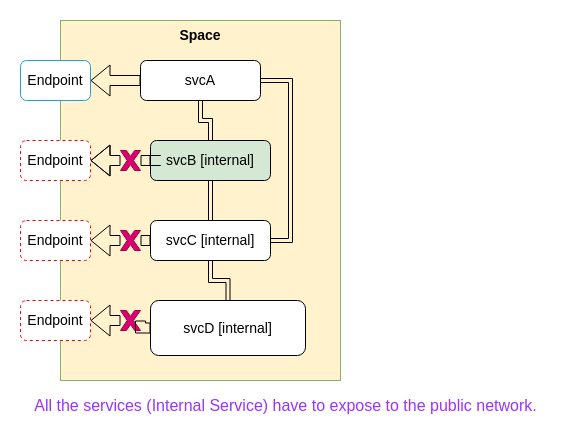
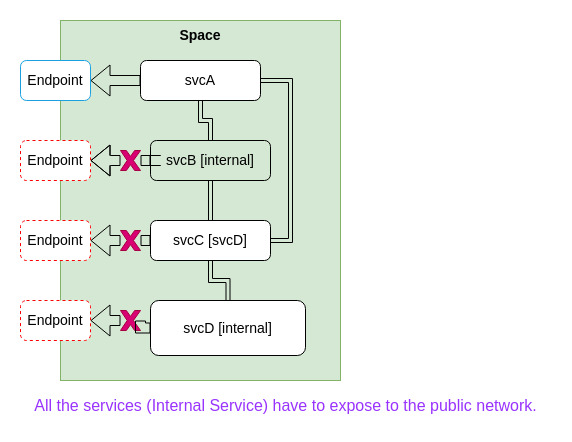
node "Space": fillcolor #fff2cc -> #d5e8d4
node "svcC [internal]": label "svcC [internal]" -> "svcC [svcD]"
